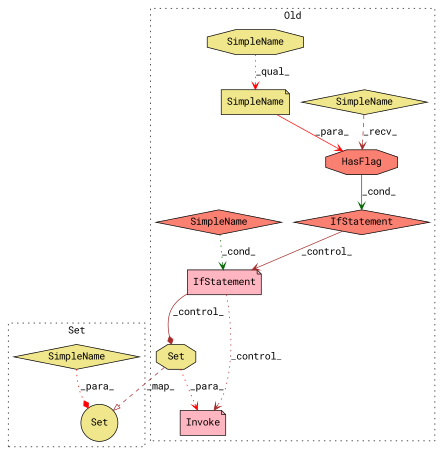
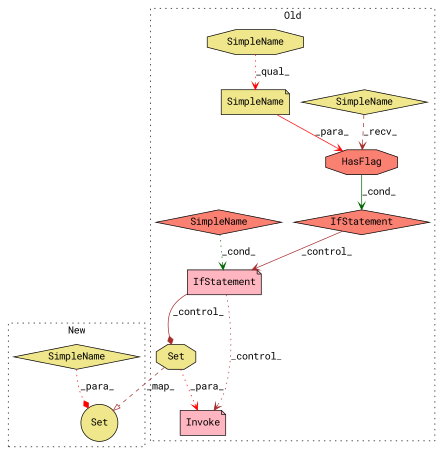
cluster "Set": label "Set" -> "New"
